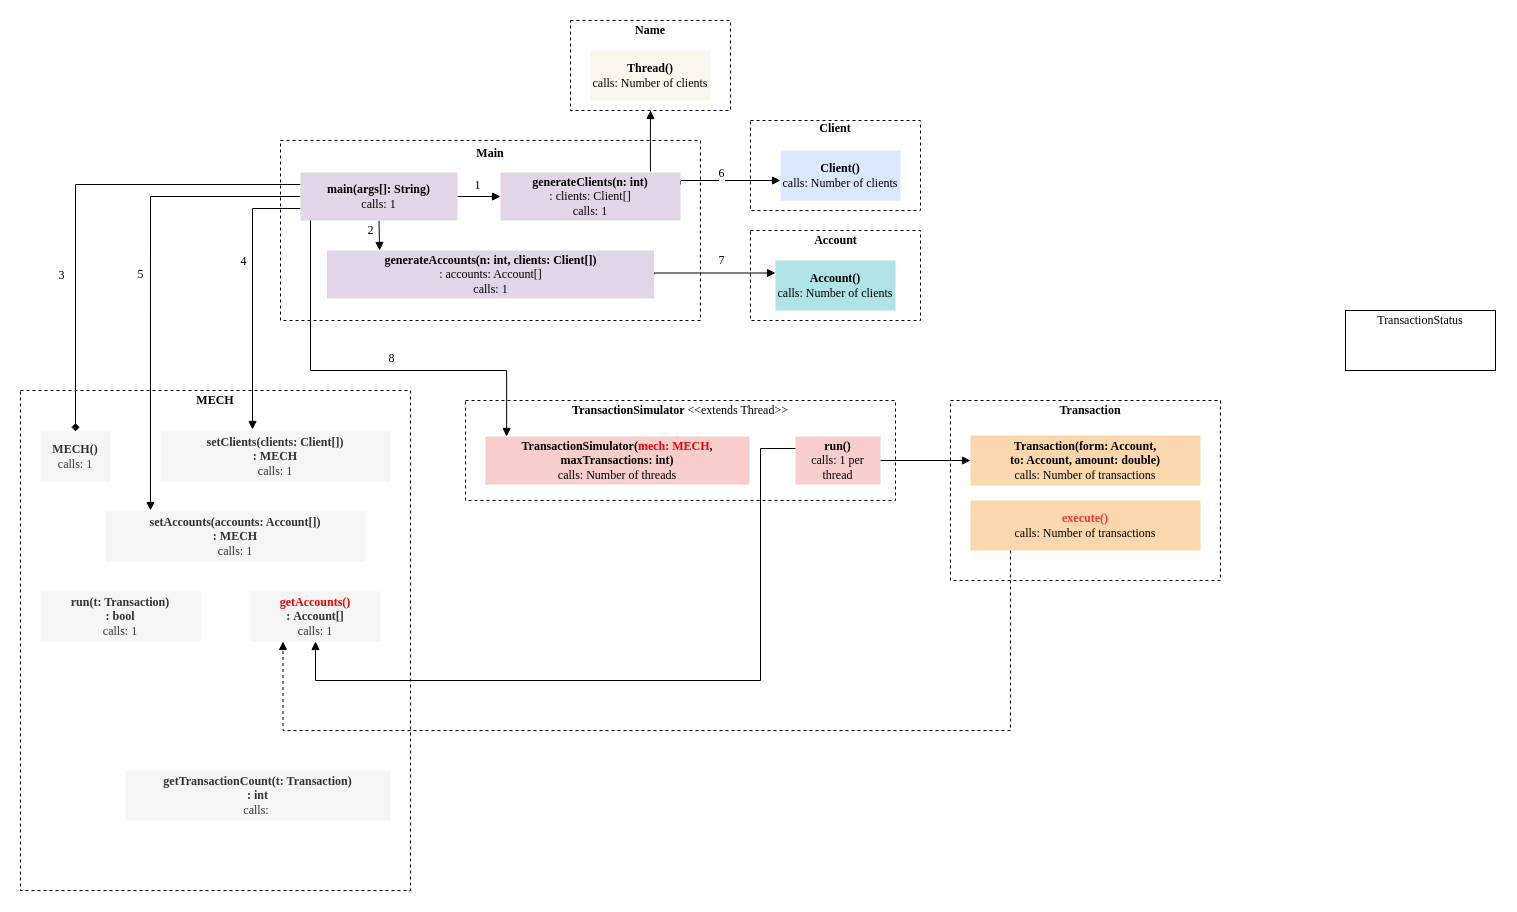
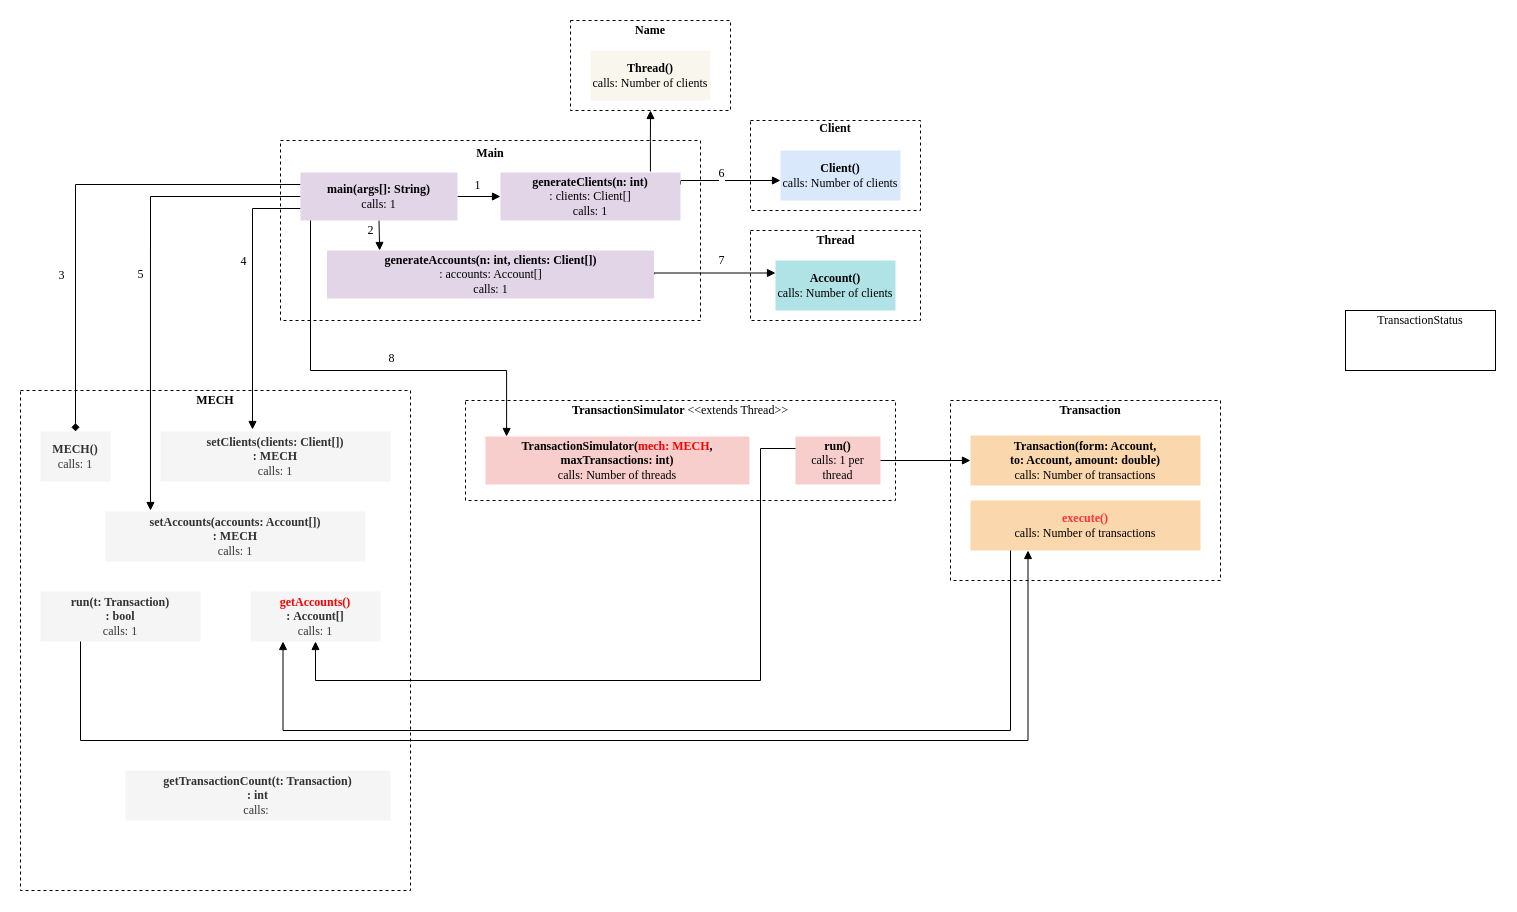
node "Account": label "Account" -> "Thread"
edge "execute() calls: Number of transactions" -> "getAccounts() : Account[] calls: 1": style dashed -> solid
edge "run(t: Transaction) : bool calls: 1" -> "execute() calls: Number of transactions": added
